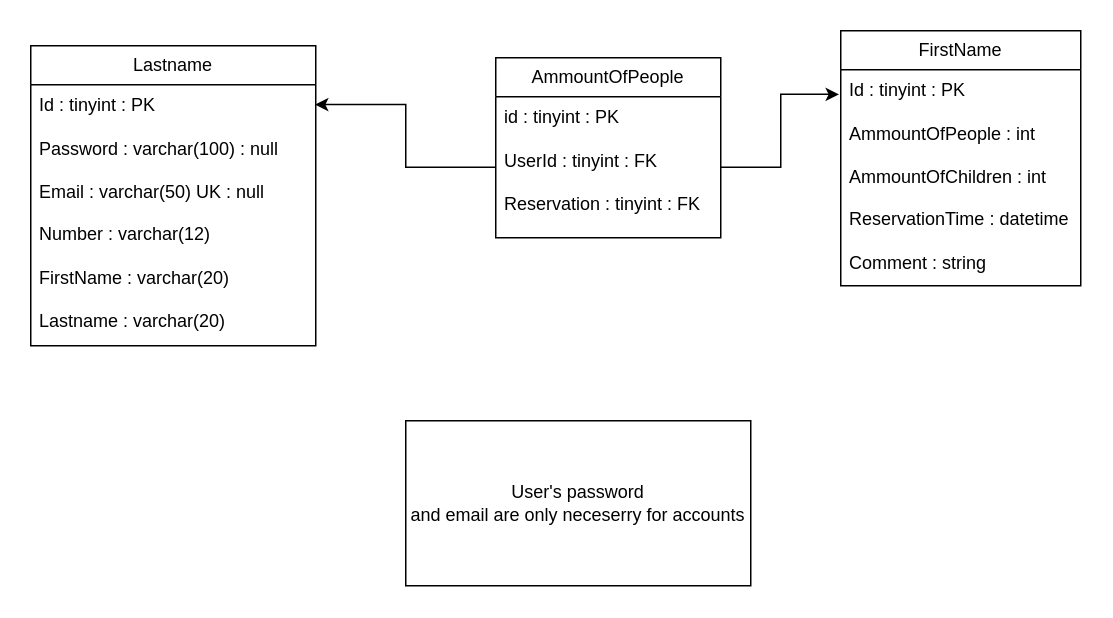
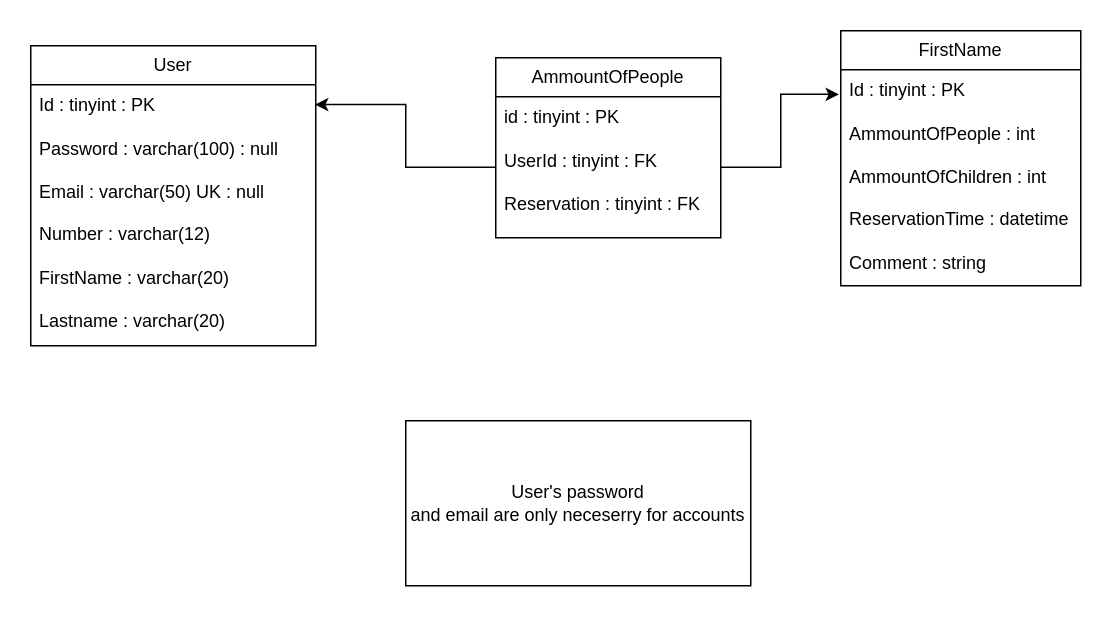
node "Lastname": label "Lastname" -> "User"
